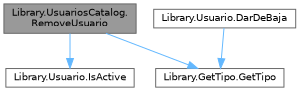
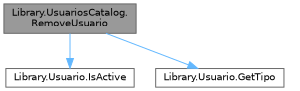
node "Library.Usuario.DarDeBaja": removed
node "Library.GetTipo.GetTipo": label "Library.GetTipo.GetTipo" -> "Library.Usuario.GetTipo"
